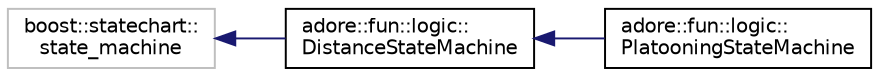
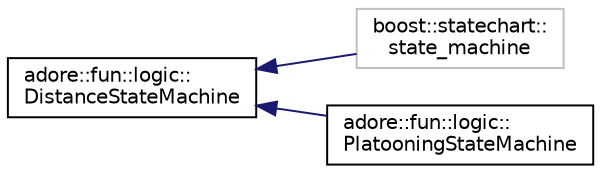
edge "adore::fun::logic:: DistanceStateMachine" -> "boost::statechart:: state_machine": reversed
